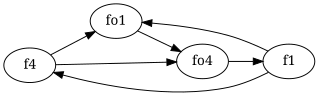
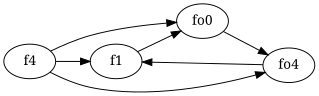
node "fo1": label "fo1" -> "fo0"
edge "f1" -> "f4": reversed
